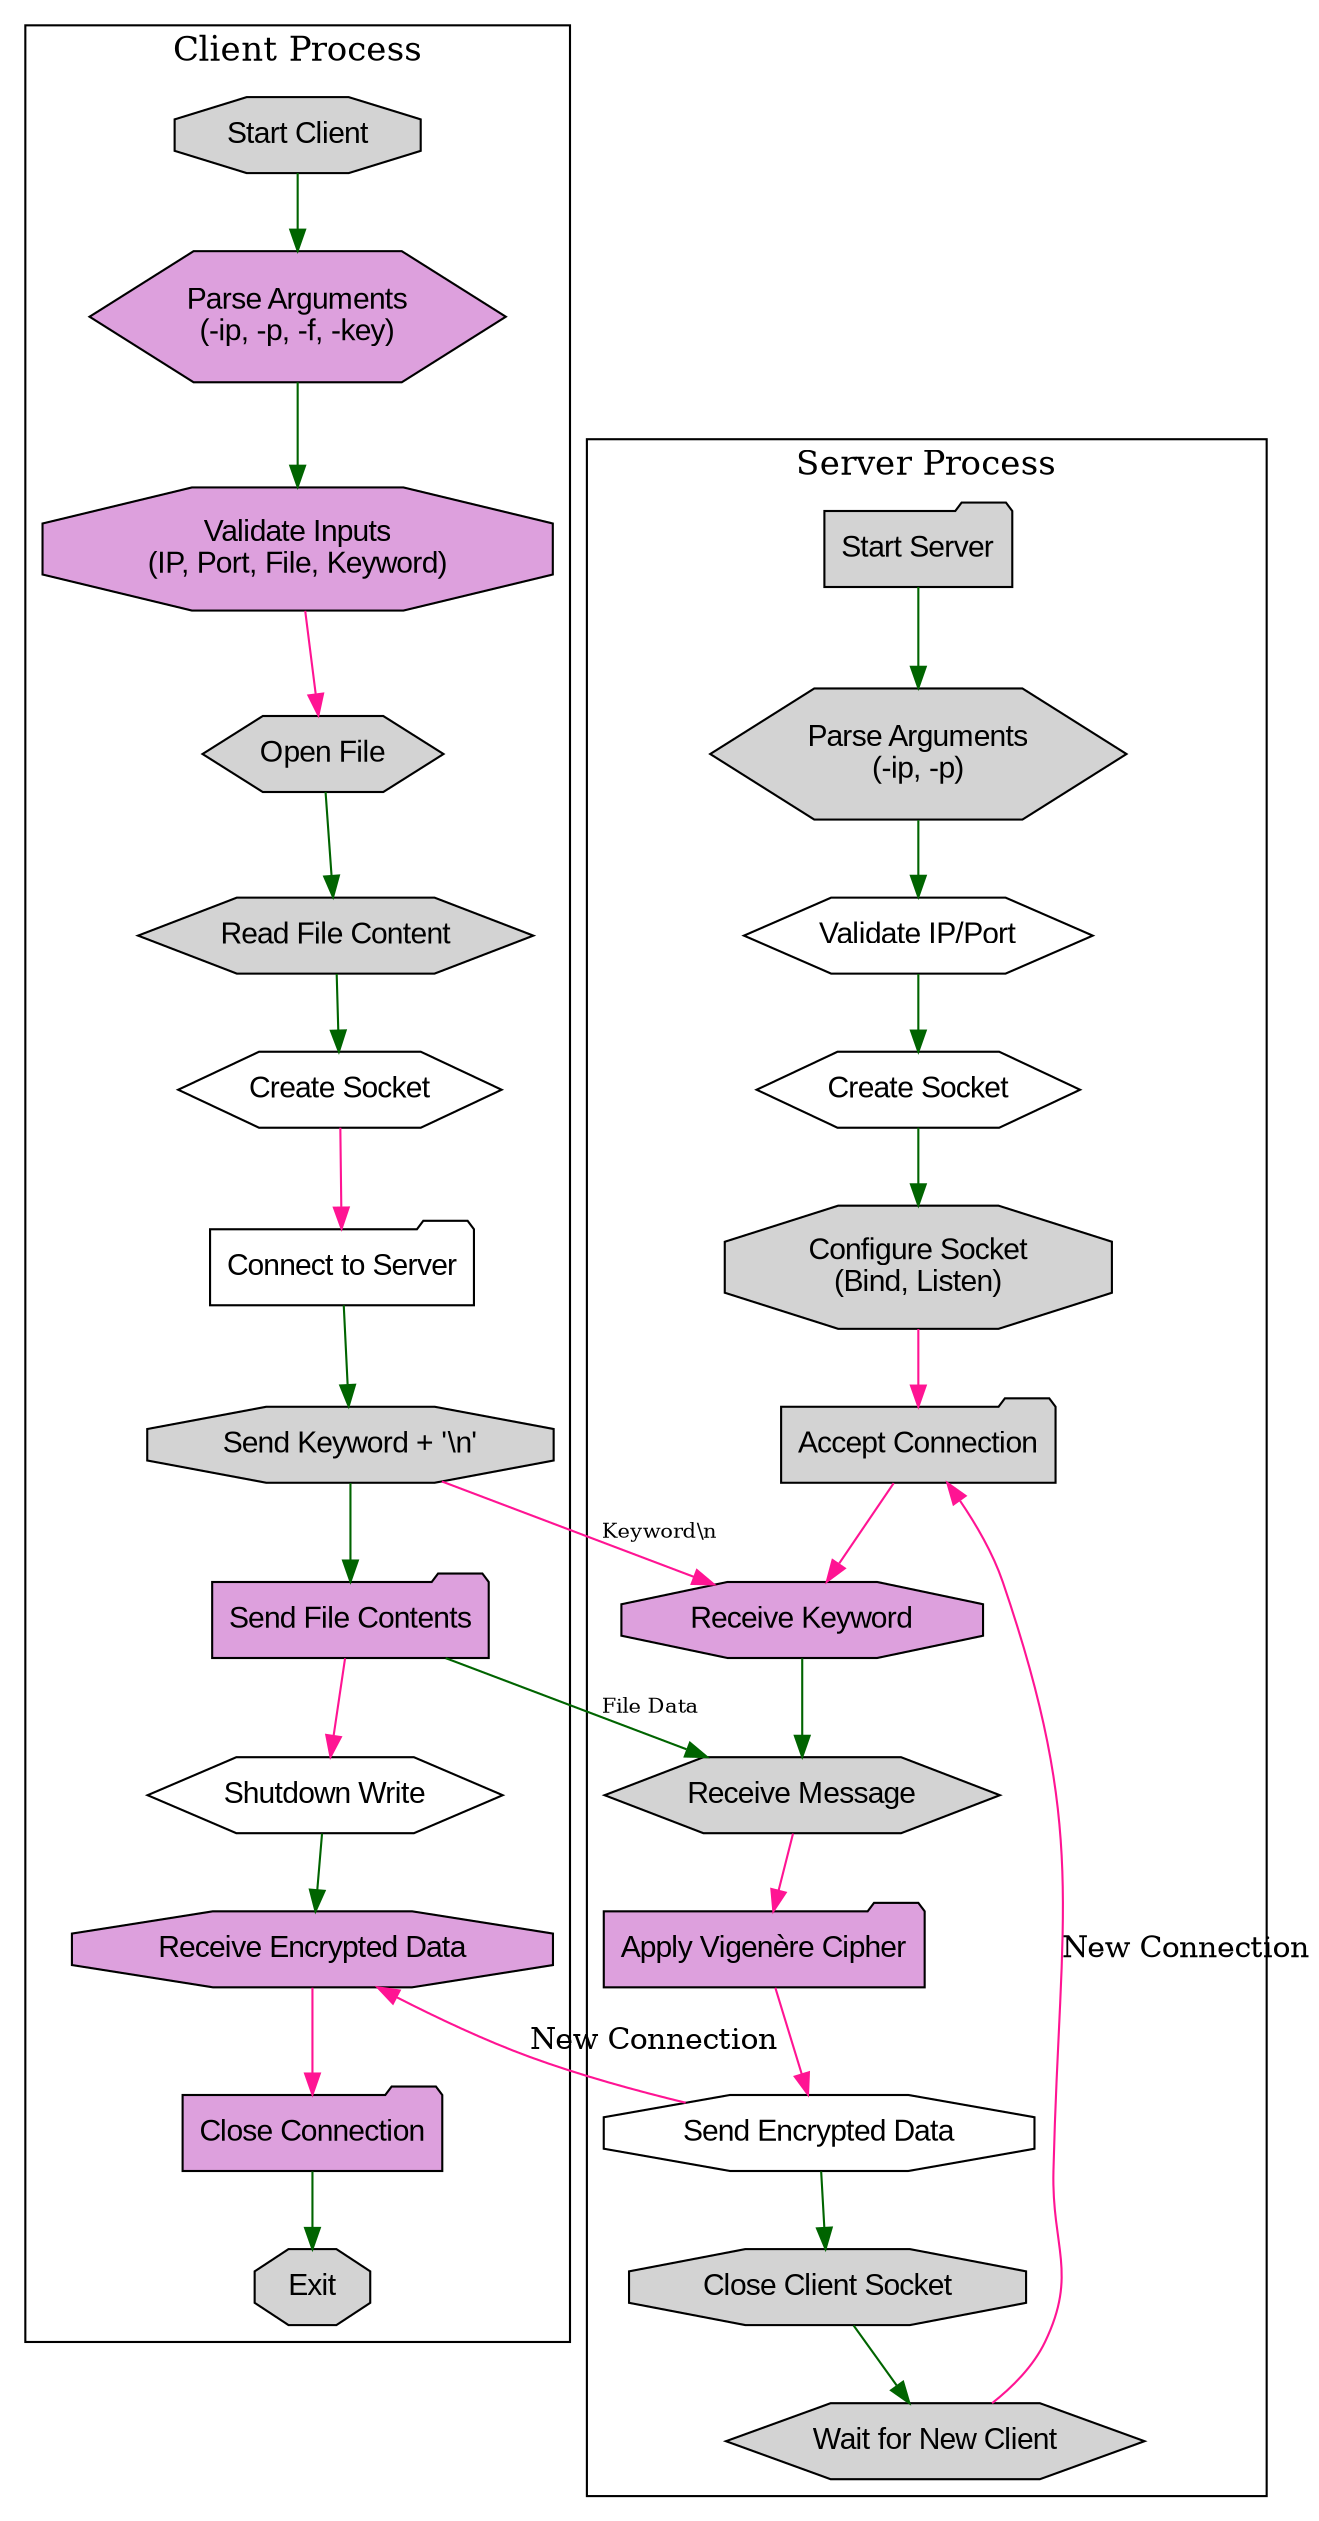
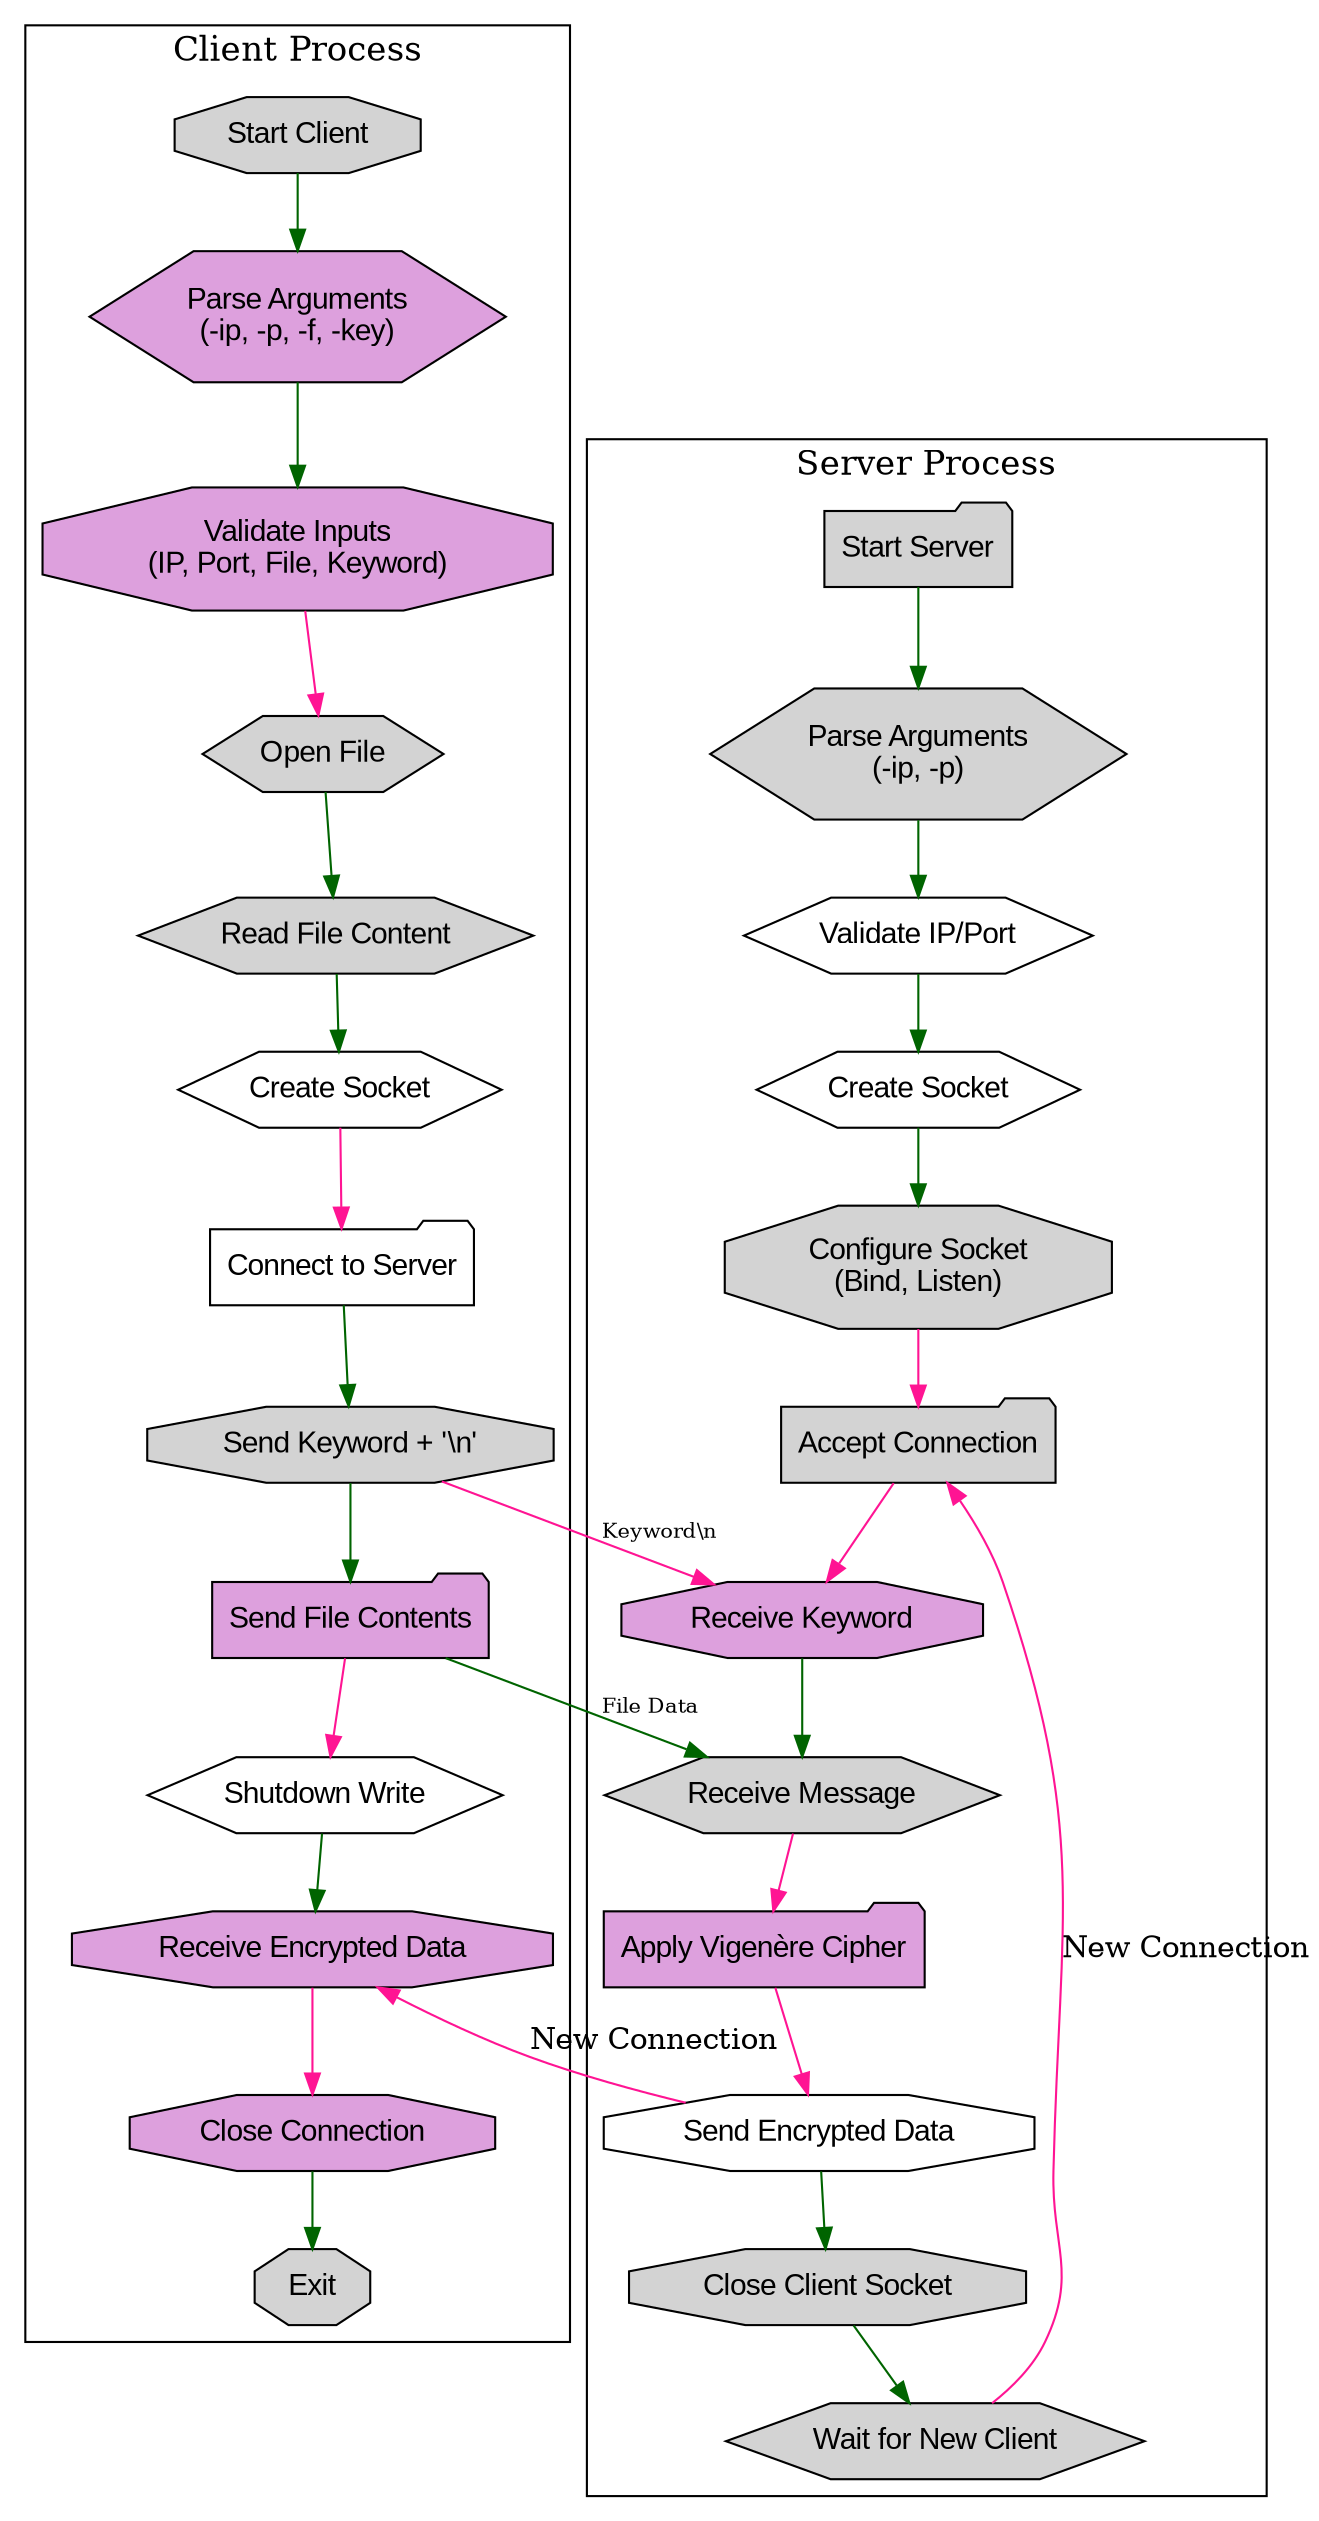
node "Close Connection": shape folder -> octagon
